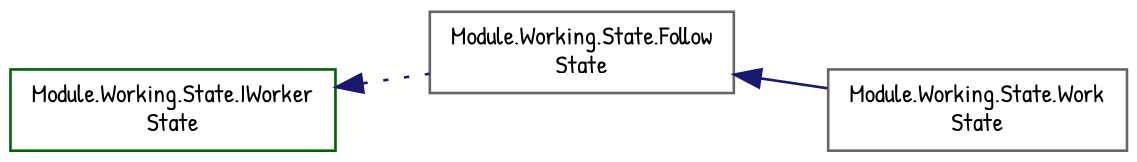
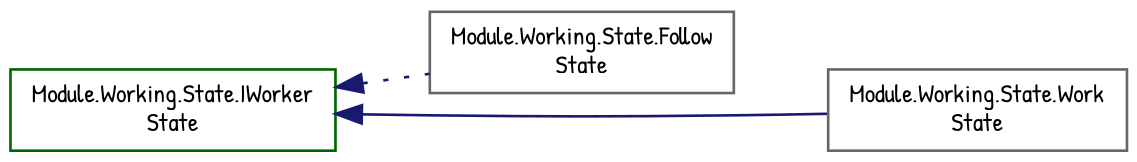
edge "Module.Working.State.Work State" -> "Module.Working.State.Follow State": now "Module.Working.State.Work State" -> "Module.Working.State.IWorker State"
